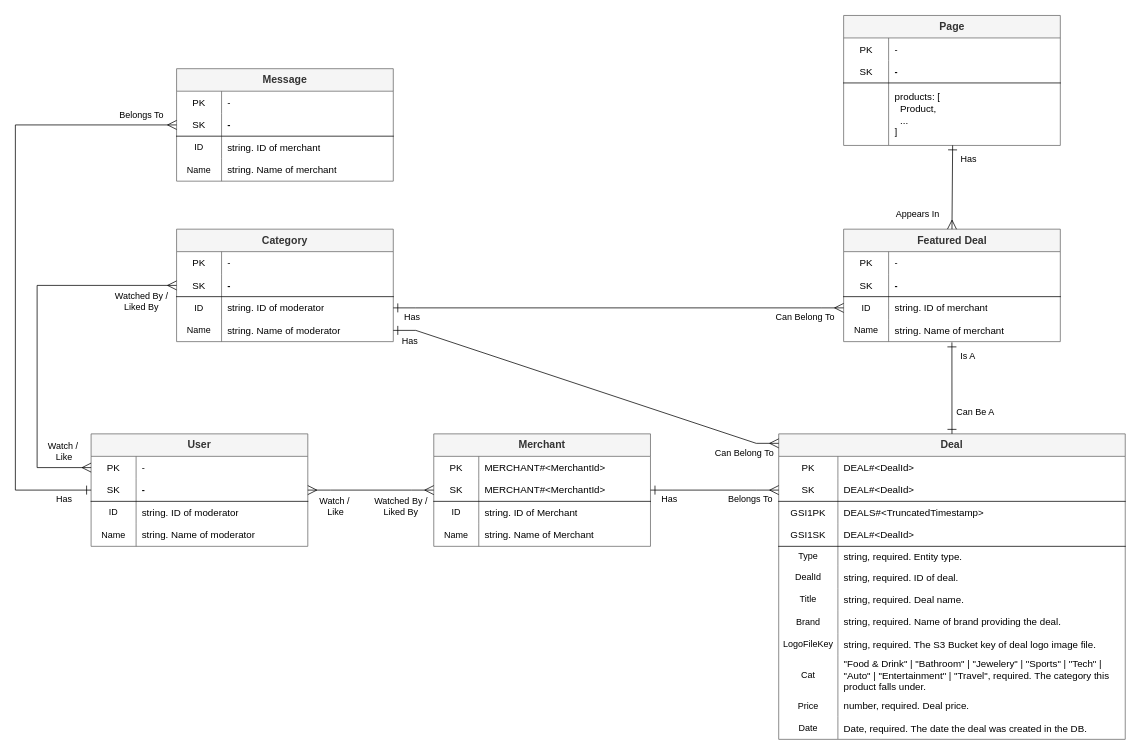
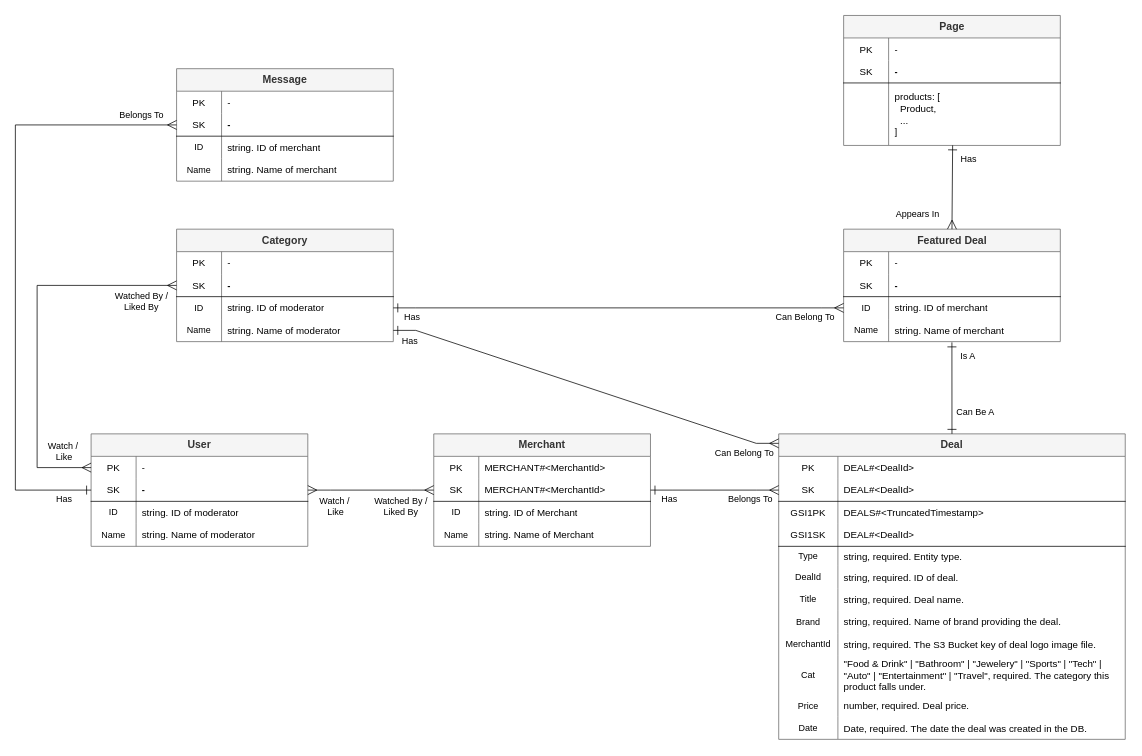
node "LogoFileKey": label "LogoFileKey" -> "MerchantId"
